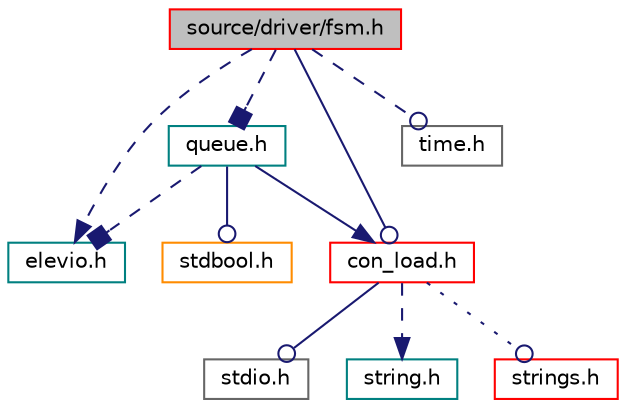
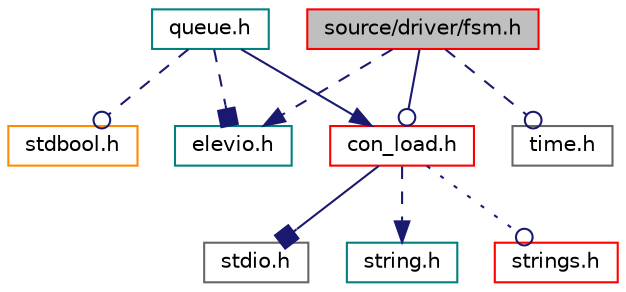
edge "source/driver/fsm.h" -> "queue.h": removed
edge "queue.h" -> "stdbool.h": style solid -> dashed
edge "con_load.h" -> "stdio.h": arrowhead odot -> box
